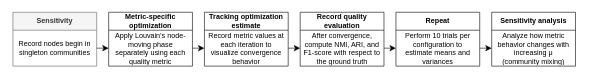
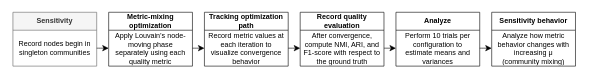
node "Metric-specific optimization": label "Metric-specific optimization" -> "Metric-mixing optimization"
node "Tracking optimization estimate": label "Tracking optimization estimate" -> "Tracking optimization path"
node "Repeat": label "Repeat" -> "Analyze"
node "Sensitivity analysis": label "Sensitivity analysis" -> "Sensitivity behavior"
